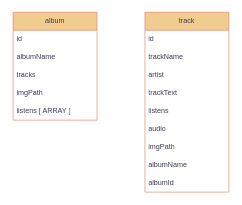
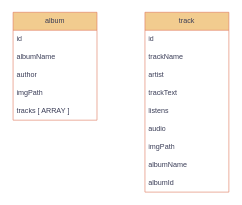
node "tracks": label "tracks" -> "author"
node "listens [ ARRAY ]": label "listens [ ARRAY ]" -> "tracks [ ARRAY ]"
